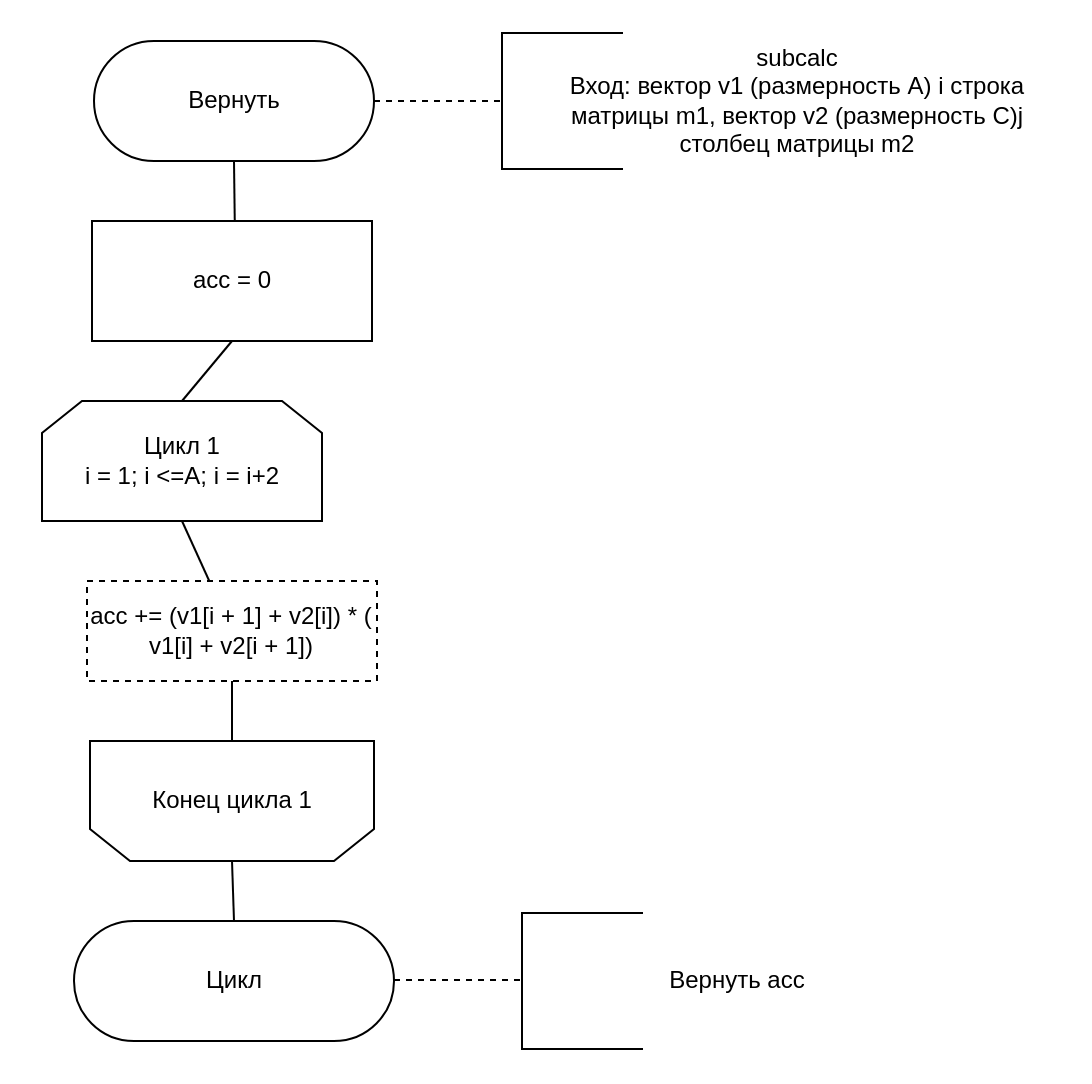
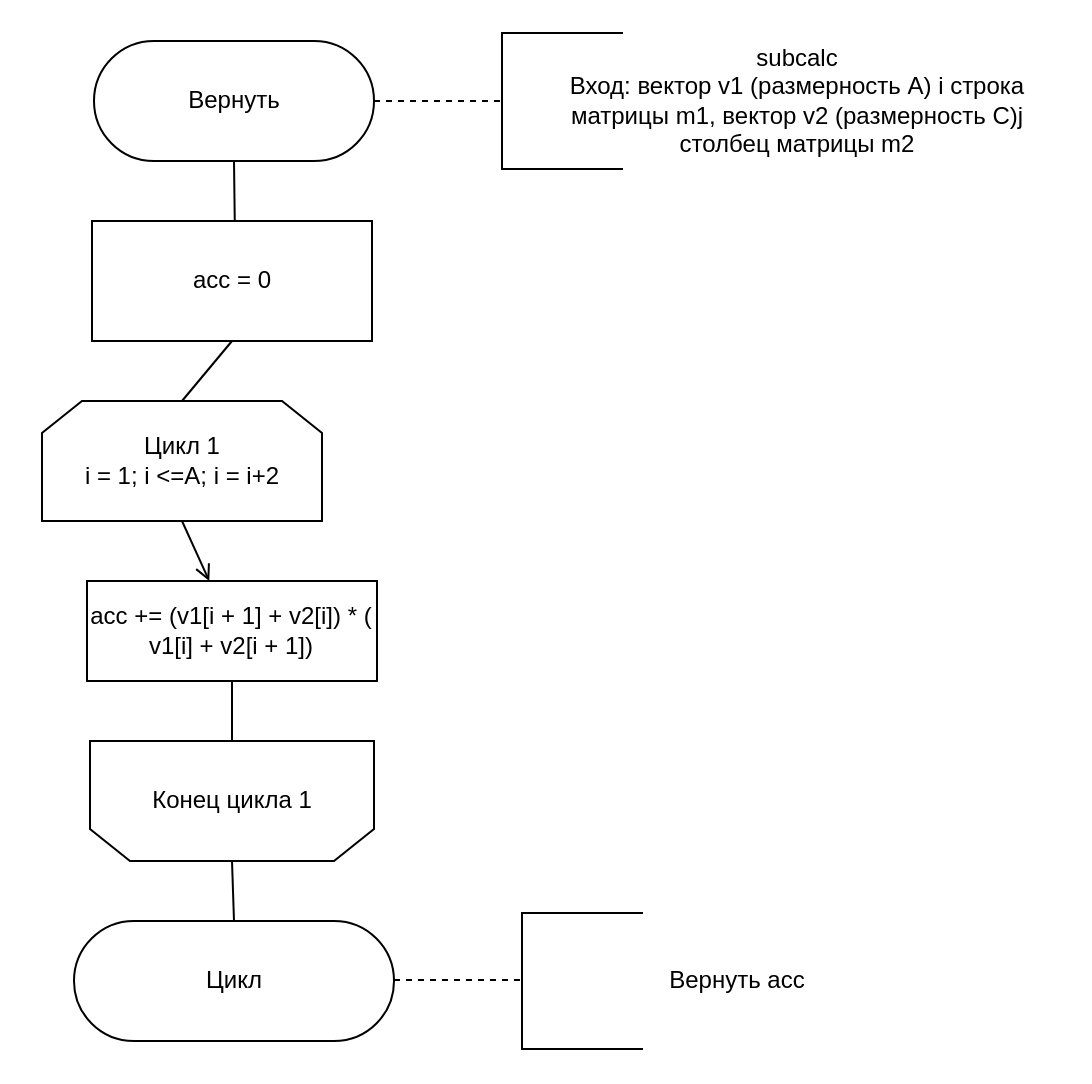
edge "Цикл 1 i = 1; i <=A; i = i+2" -- "acc += (v1[i + 1] + v2[i]) * ( v1[i] + v2[i + 1])": arrowhead none -> open
node "acc += (v1[i + 1] + v2[i]) * ( v1[i] + v2[i + 1])": style dashed -> solid
